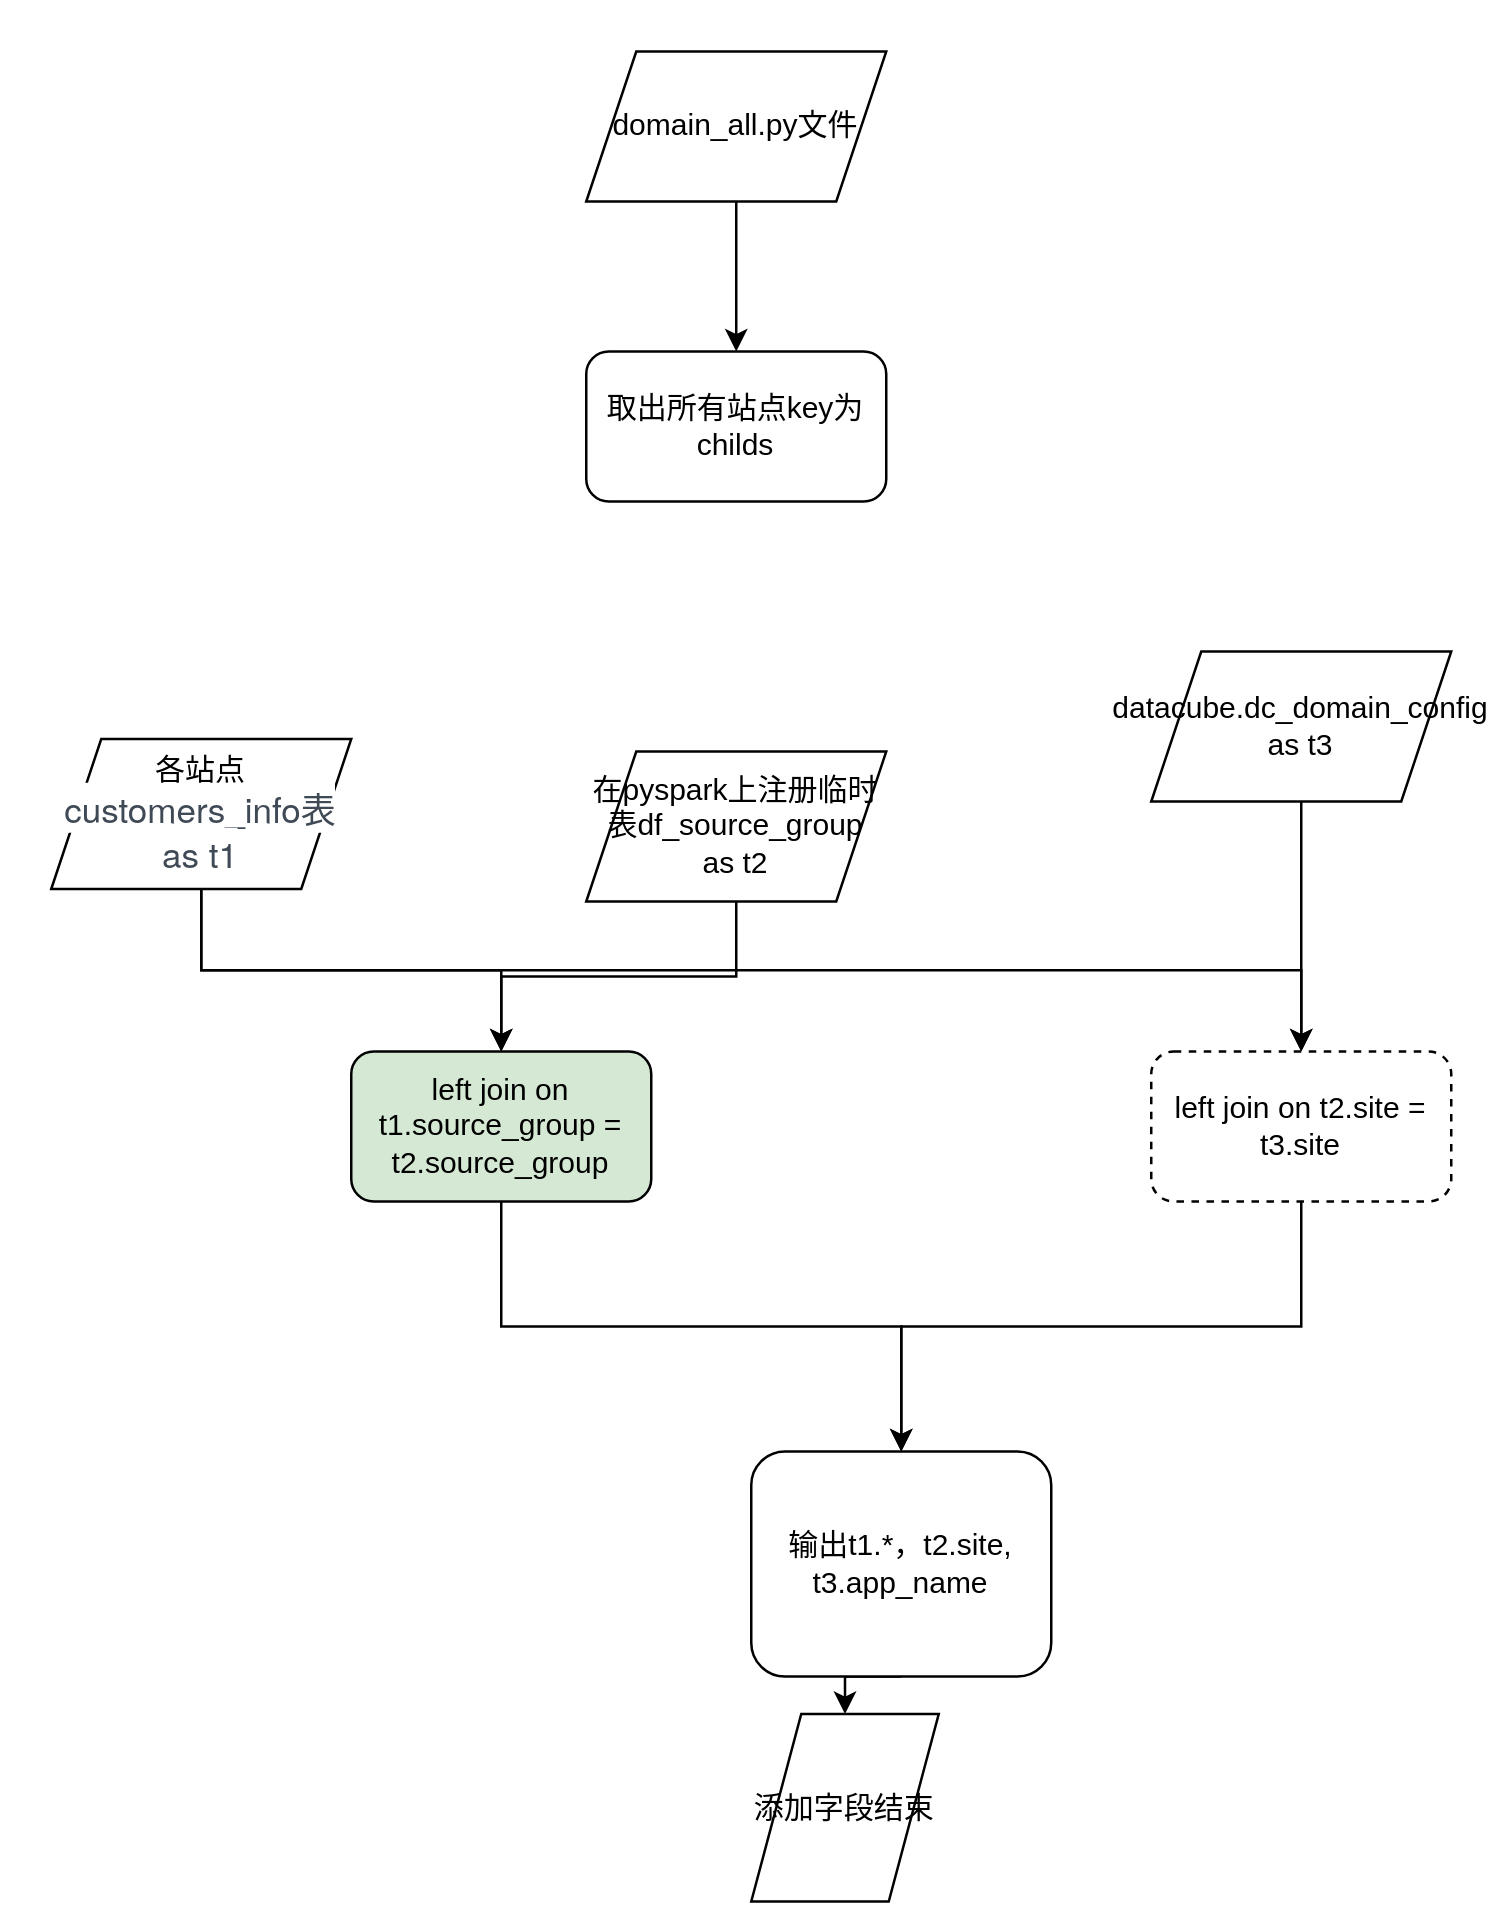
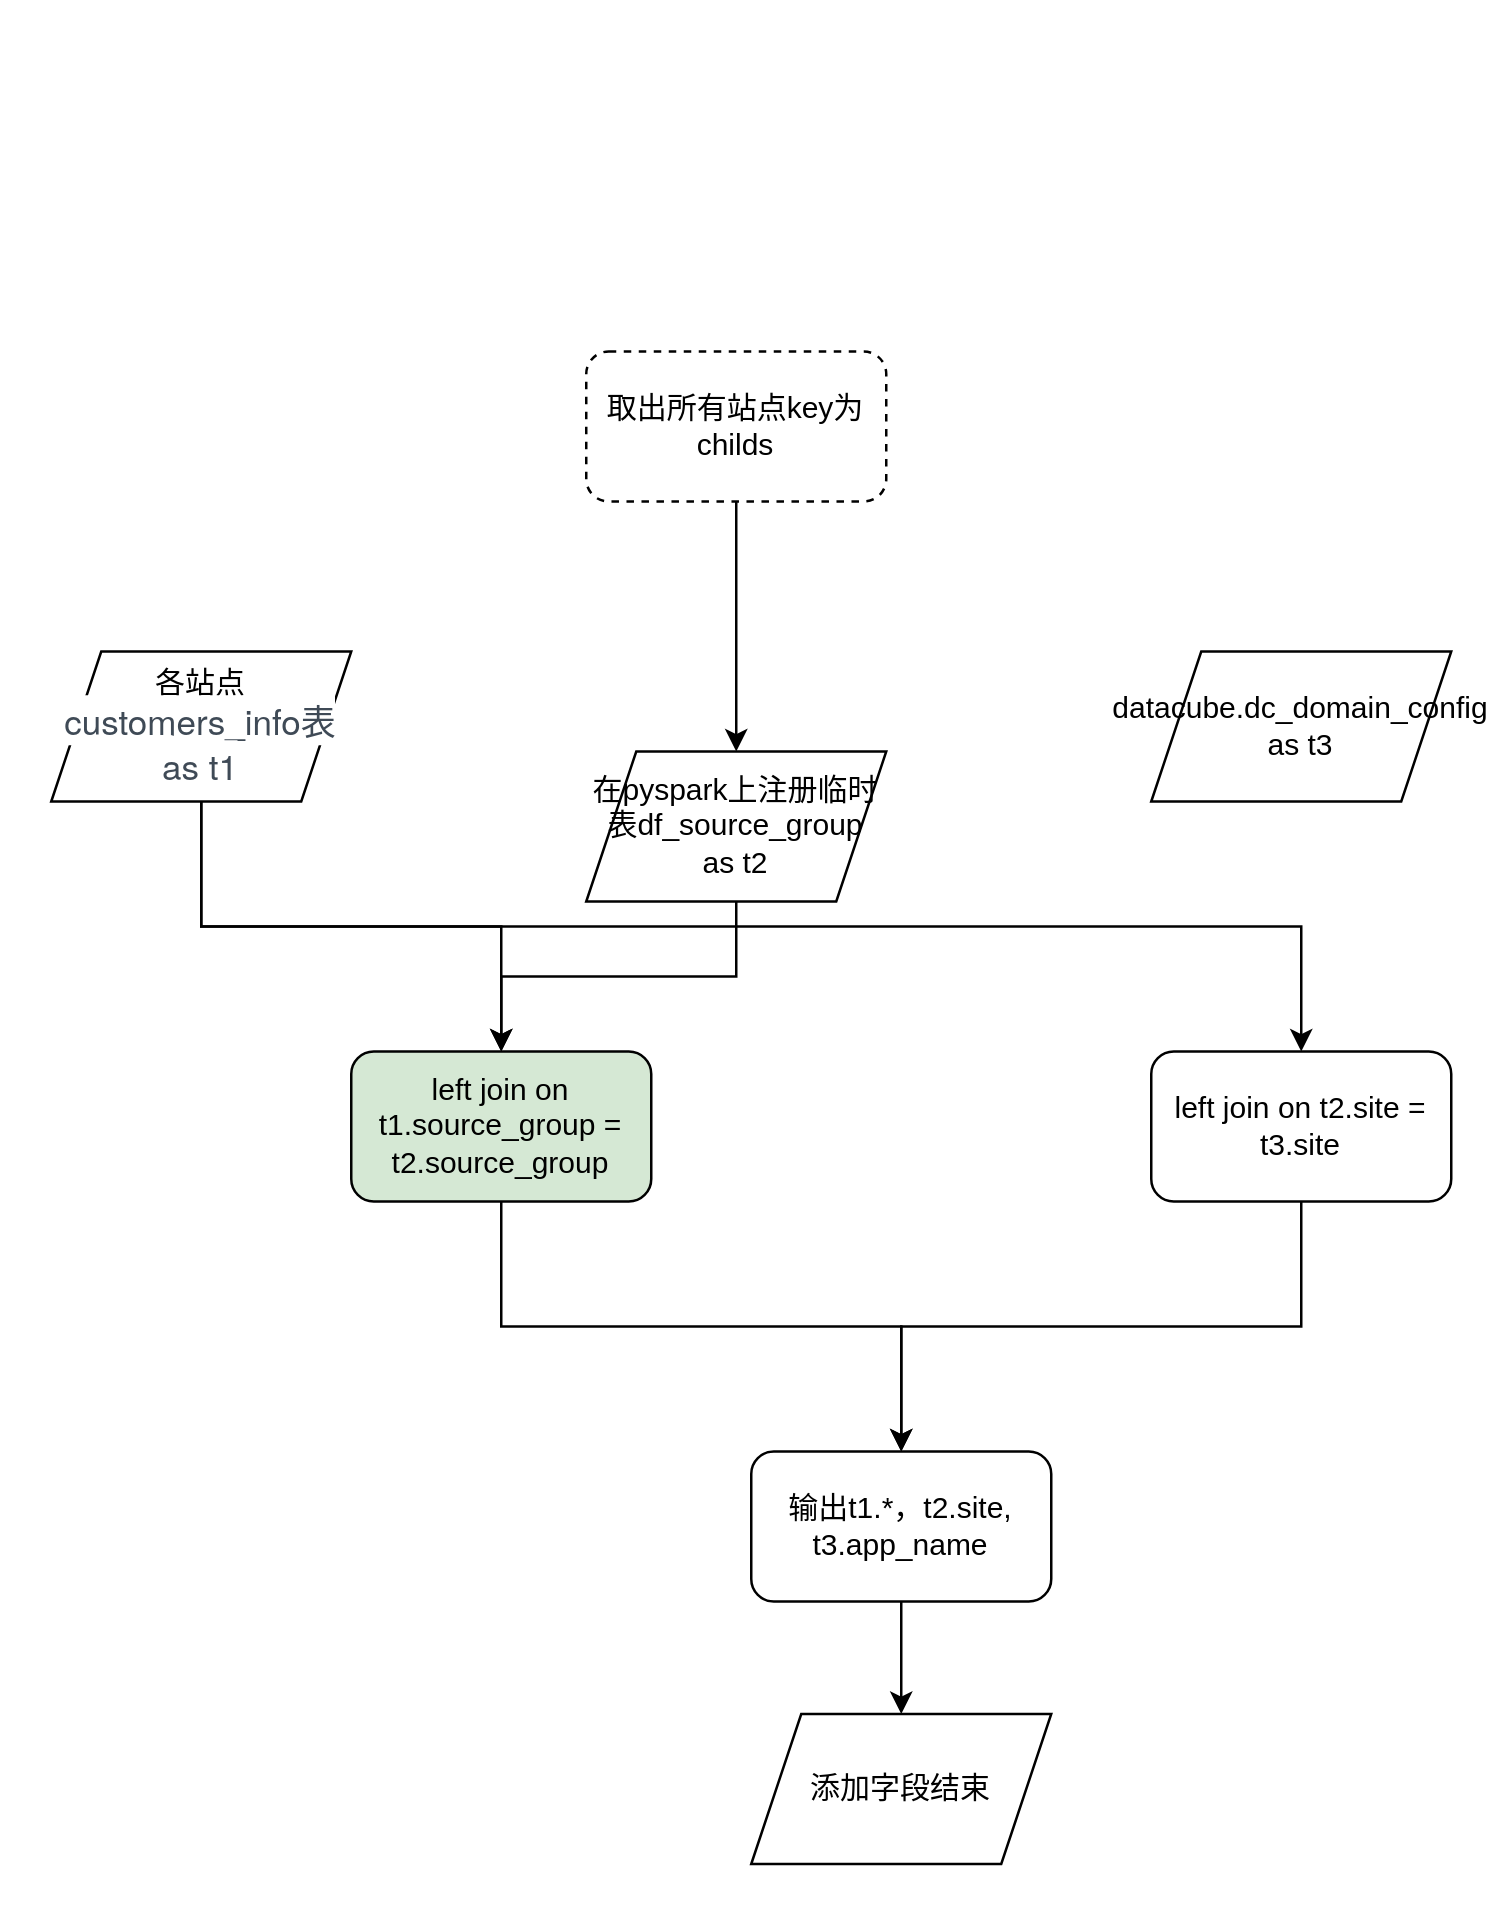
node "domain_all.py文件": removed
edge "domain_all.py文件" -> "取出所有站点key为childs": removed
node "取出所有站点key为childs": style solid -> dashed
edge "取出所有站点key为childs" -> "在pyspark上注册临时表df_source_group as t2": added
node "各站点customers_info表 as t1": moved (201, 814) -> (201, 726)
edge "datacube.dc_domain_config as t3" -> "left join on t2.site = t3.site": removed
node "left join on t2.site = t3.site": style dashed -> solid
node "输出t1.*，t2.site, t3.app_name": size 300x225 -> 300x150
node "添加字段结束": size 188x188 -> 300x150
